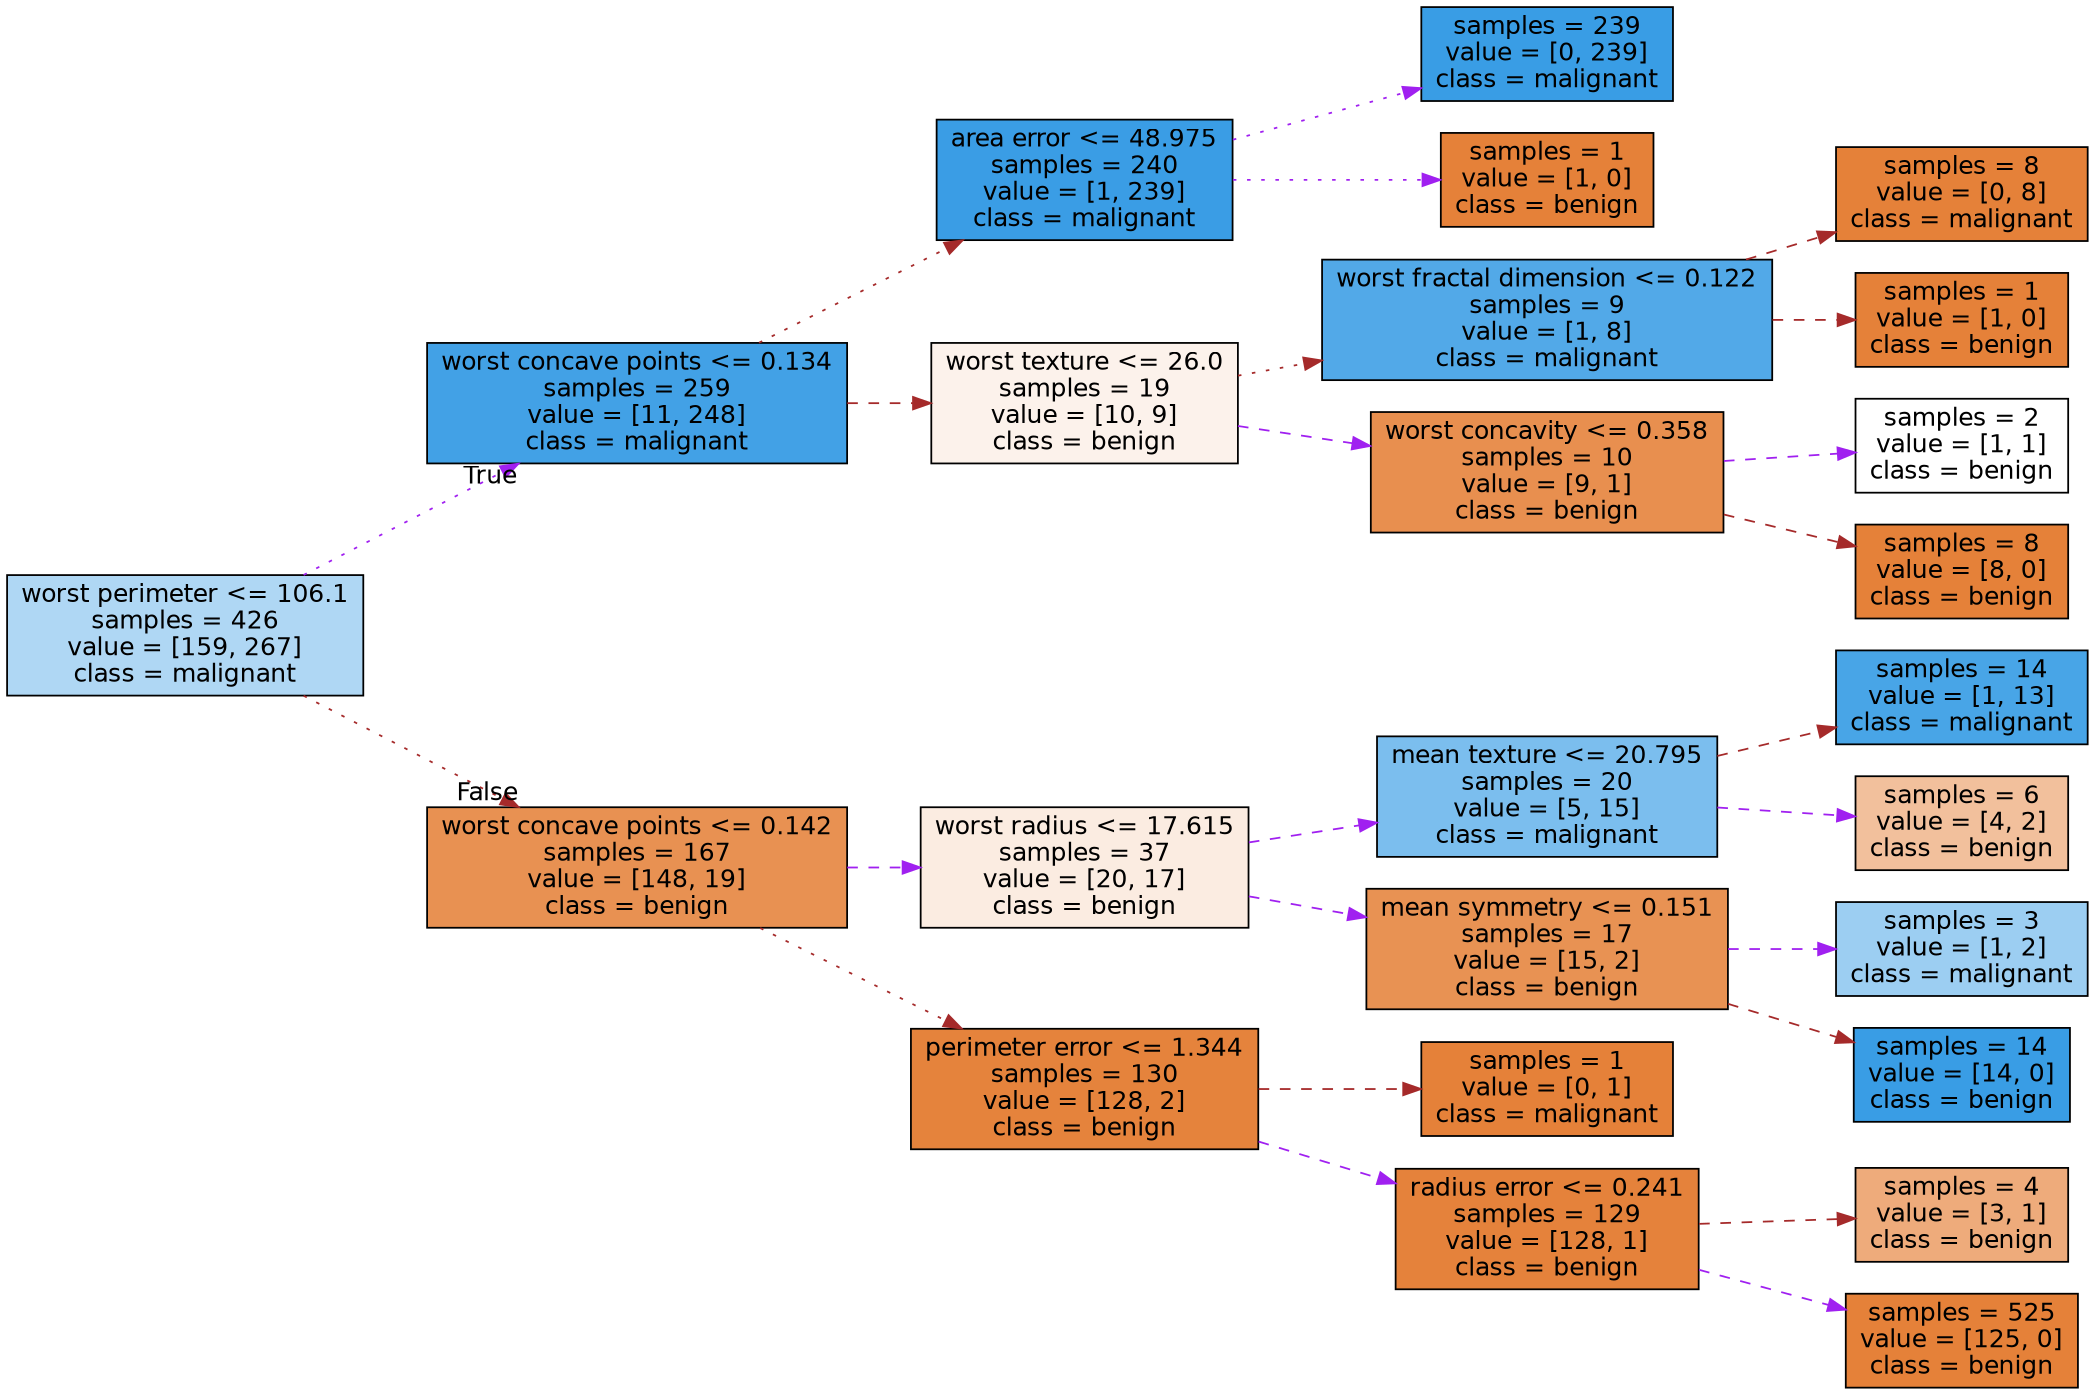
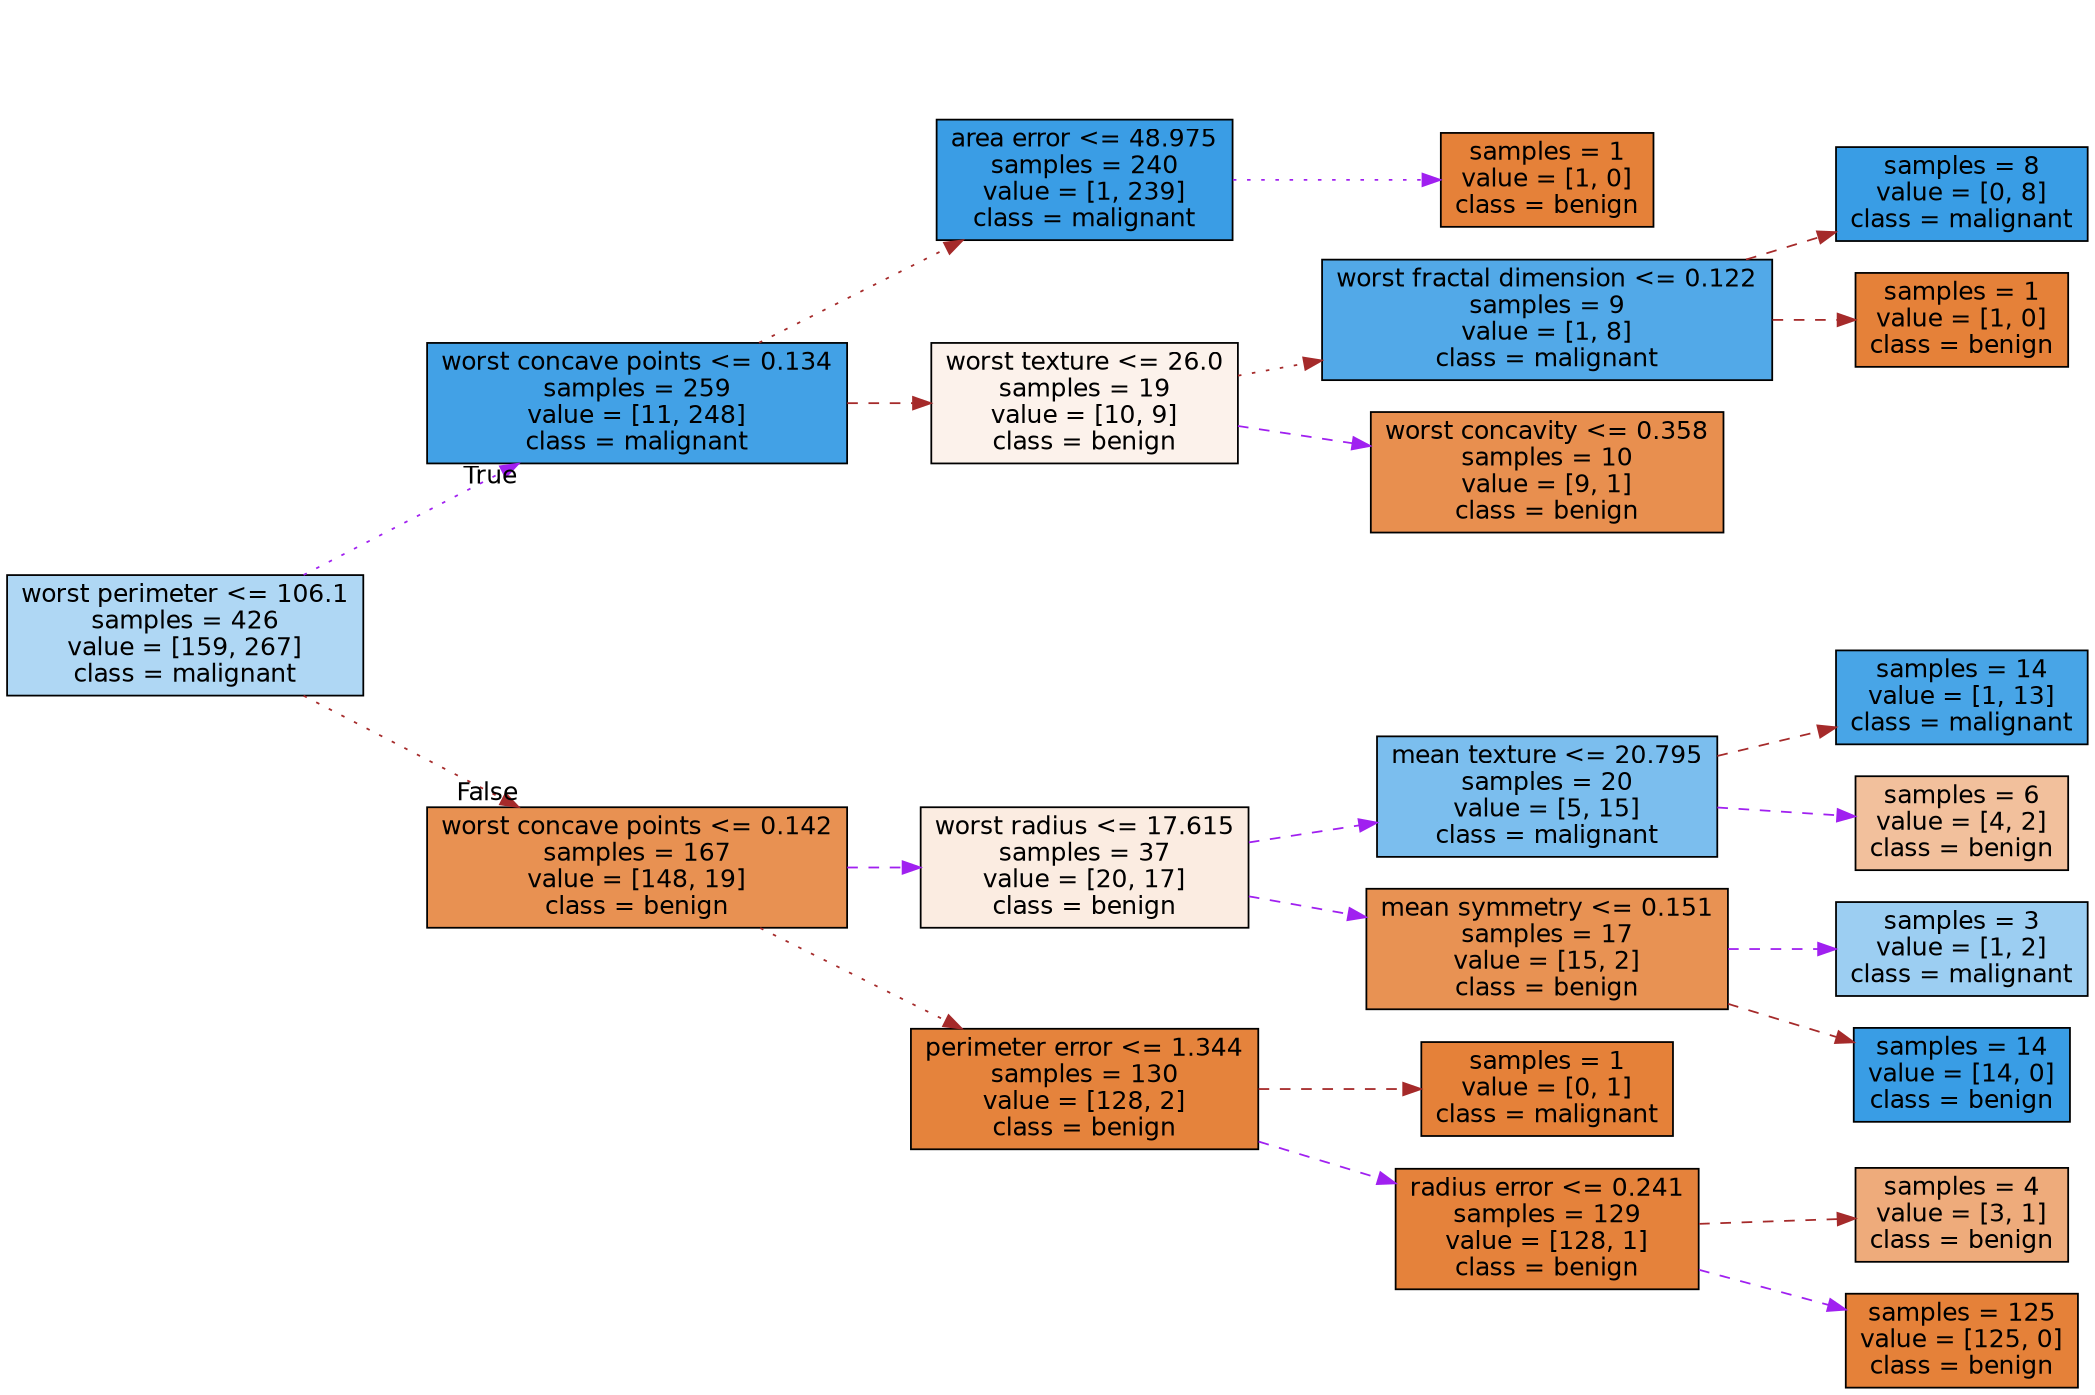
node "samples = 239 value = [0, 239] class = malignant": removed
node "samples = 8 value = [0, 8] class = malignant": fillcolor #e58139 -> #399de5
node "samples = 2 value = [1, 1] class = benign": removed
node "samples = 8 value = [8, 0] class = benign": removed
node "samples = 525 value = [125, 0] class = benign": label "samples = 525 value = [125, 0] class = benign" -> "samples = 125 value = [125, 0] class = benign"
